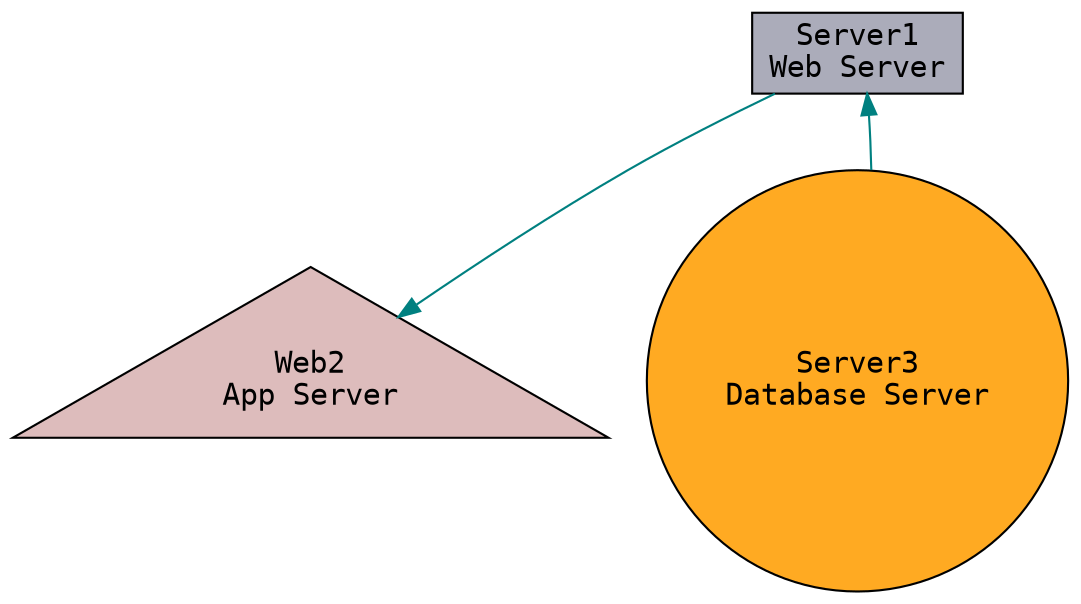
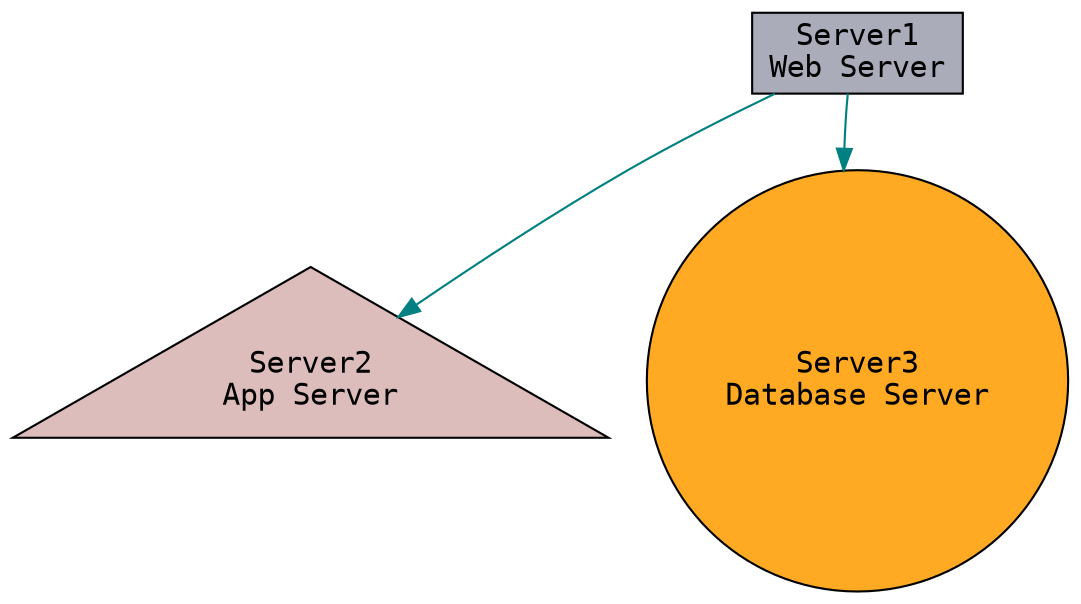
edge "Server3 Database Server" -> "Server1 Web Server": reversed
node "Web2 App Server": label "Web2 App Server" -> "Server2 App Server"
